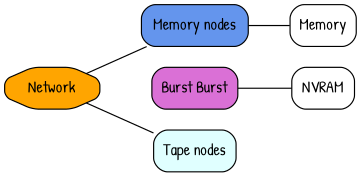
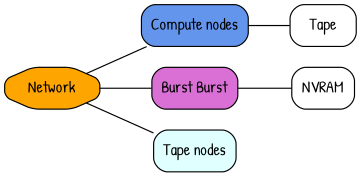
node "Memory nodes": label "Memory nodes" -> "Compute nodes"
node "Memory": label "Memory" -> "Tape"
edge "Network" -- "Burst Burst": added
